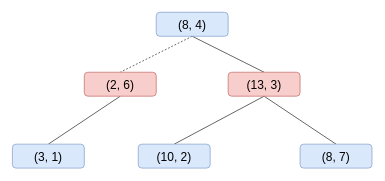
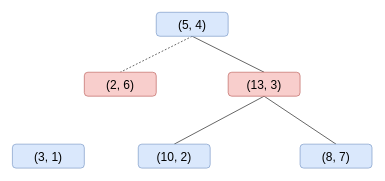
node "(8, 4)": label "(8, 4)" -> "(5, 4)"
edge "(2, 6)" -- "(3, 1)": removed
